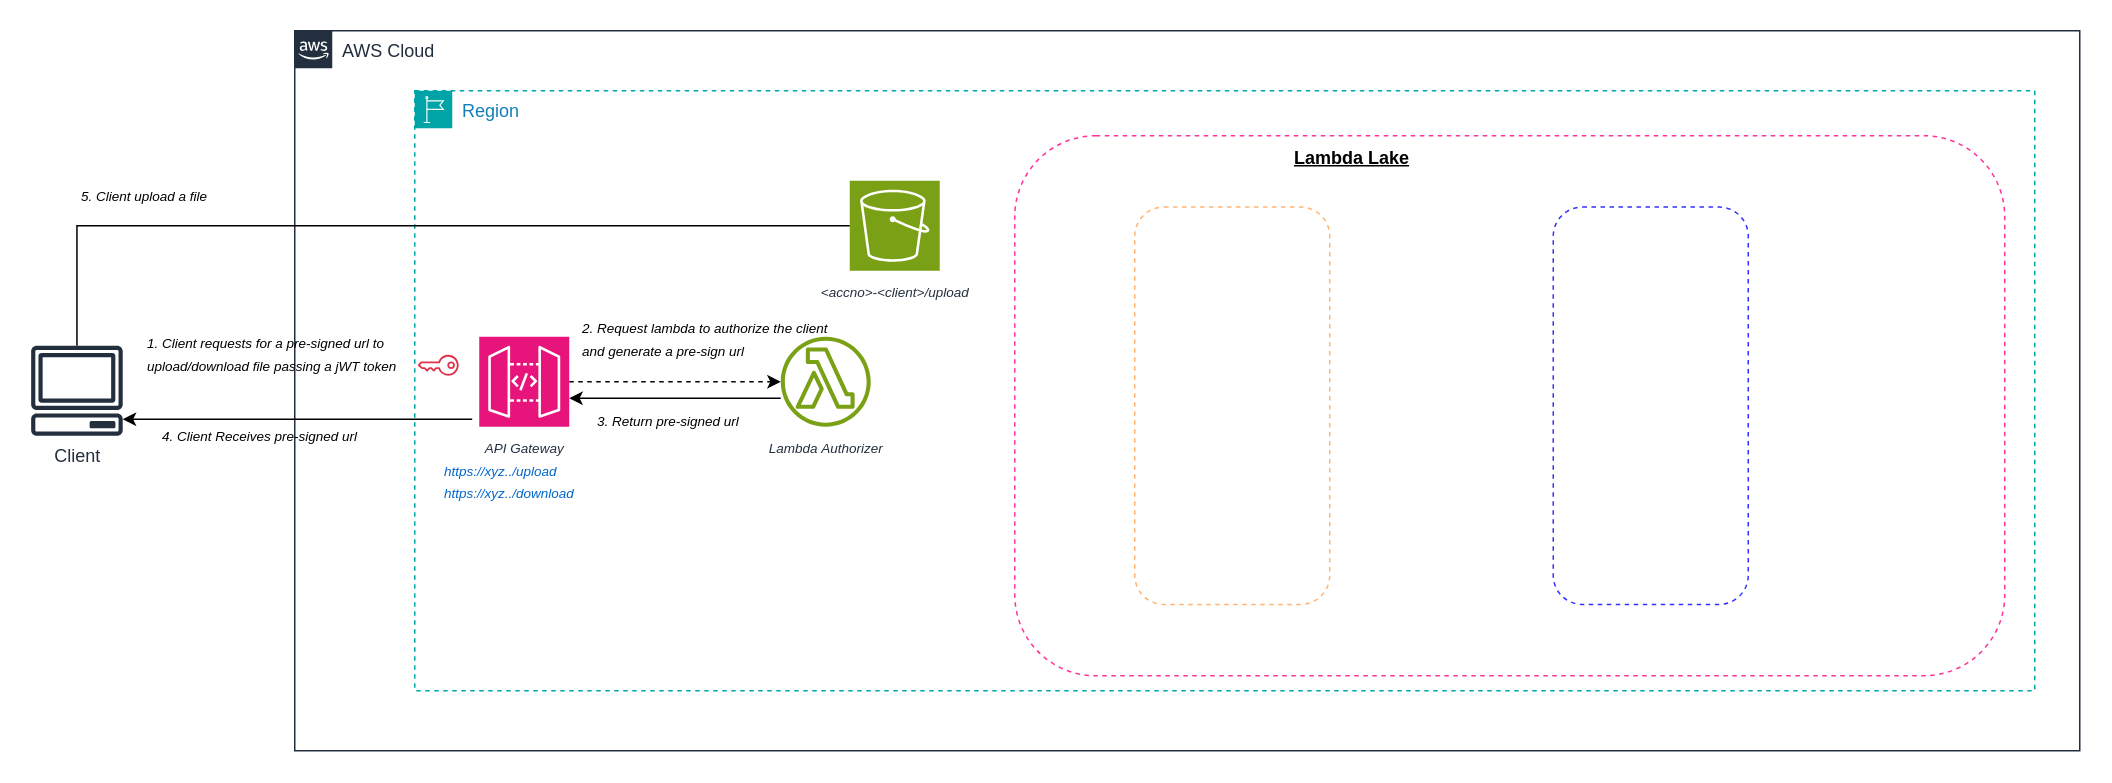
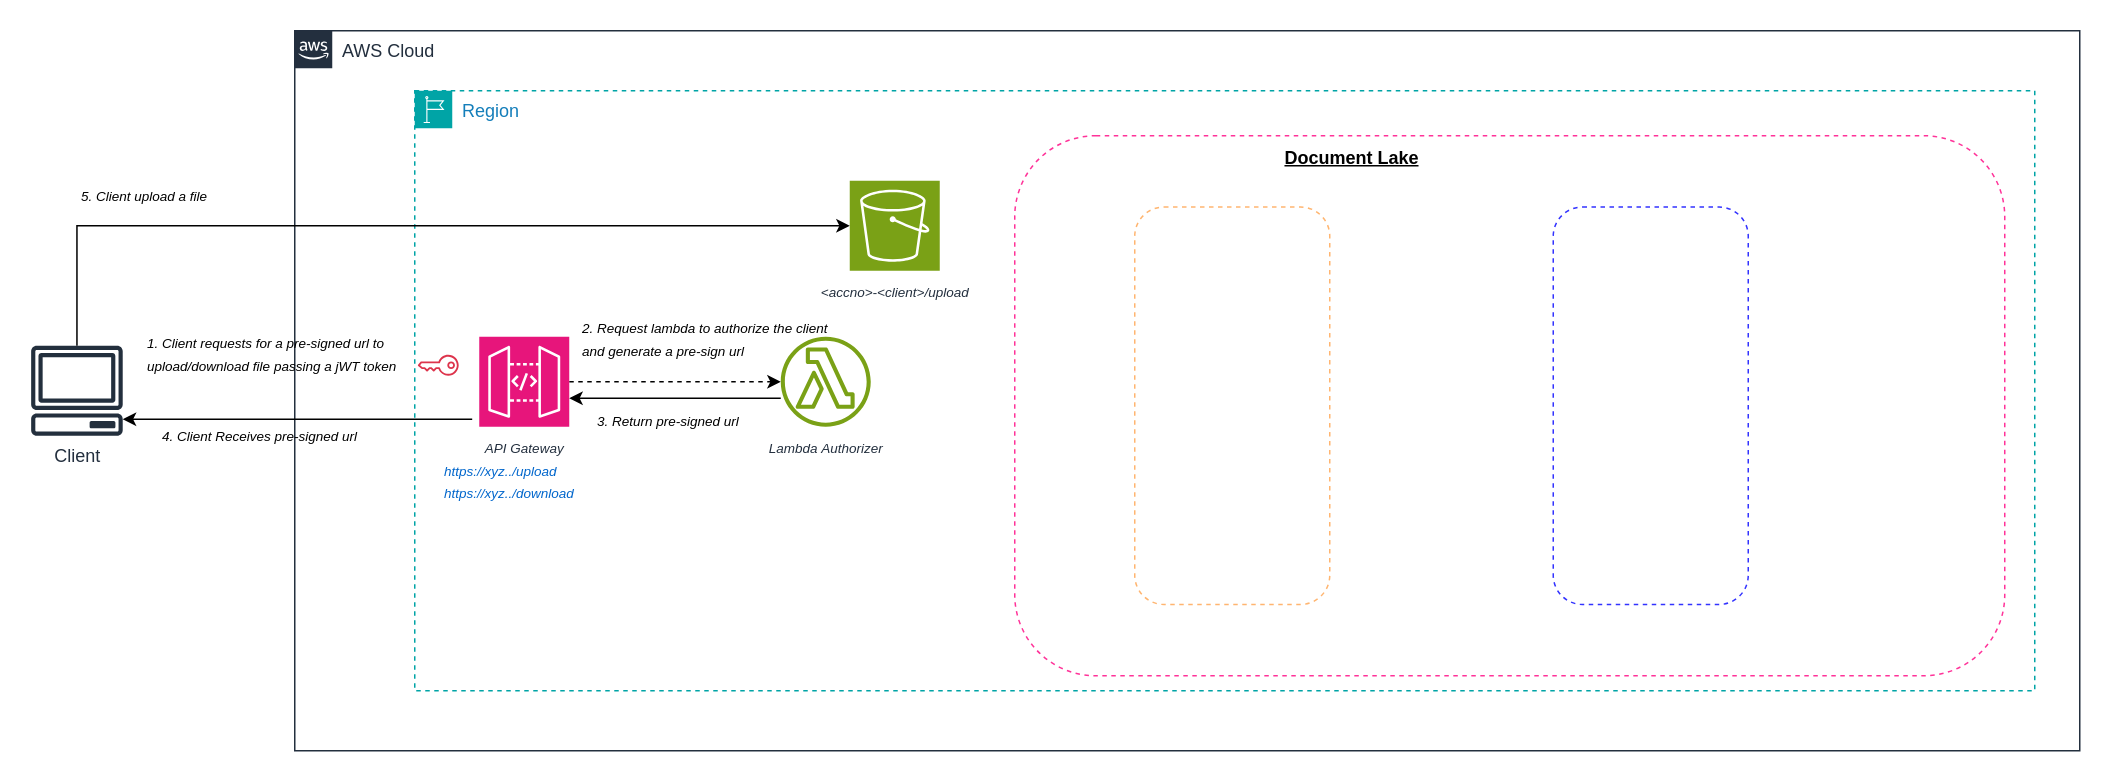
node "Lambda Lake": label "Lambda Lake" -> "Document Lake"
edge "<accno>-<client>/upload" -- "Client": arrowhead none -> classic
